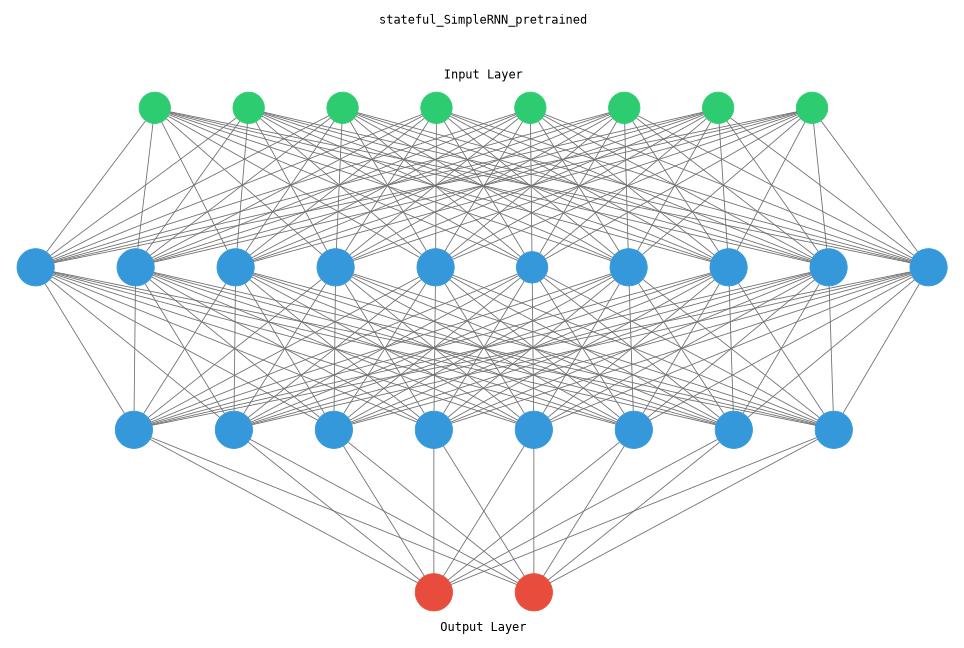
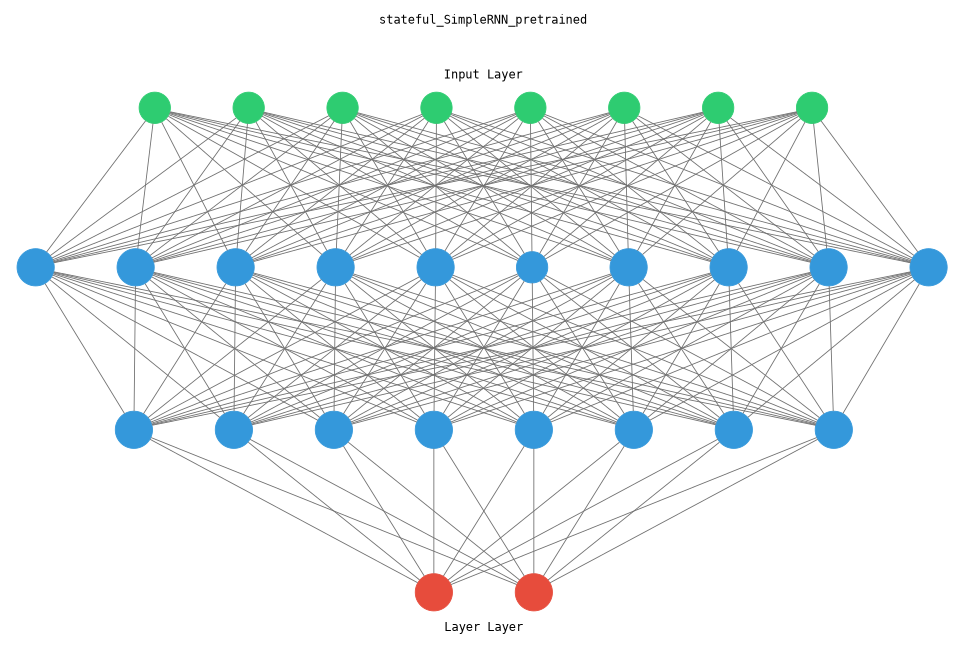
cluster "Output Layer": label "Output Layer" -> "Layer Layer"
